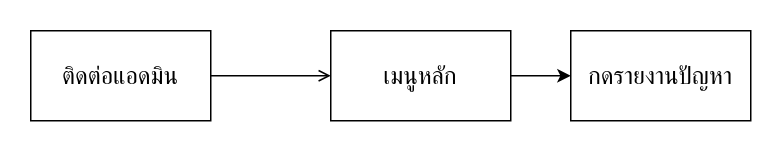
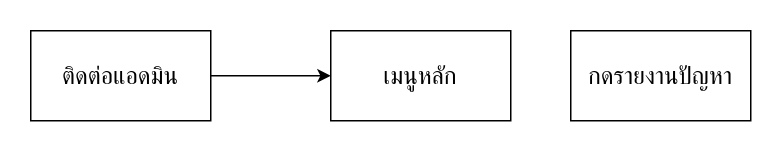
edge "ติดต่อแอดมิน" -> "เมนูหลัก": arrowhead open -> classic
edge "เมนูหลัก" -> "กดรายงานปัญหา": removed
